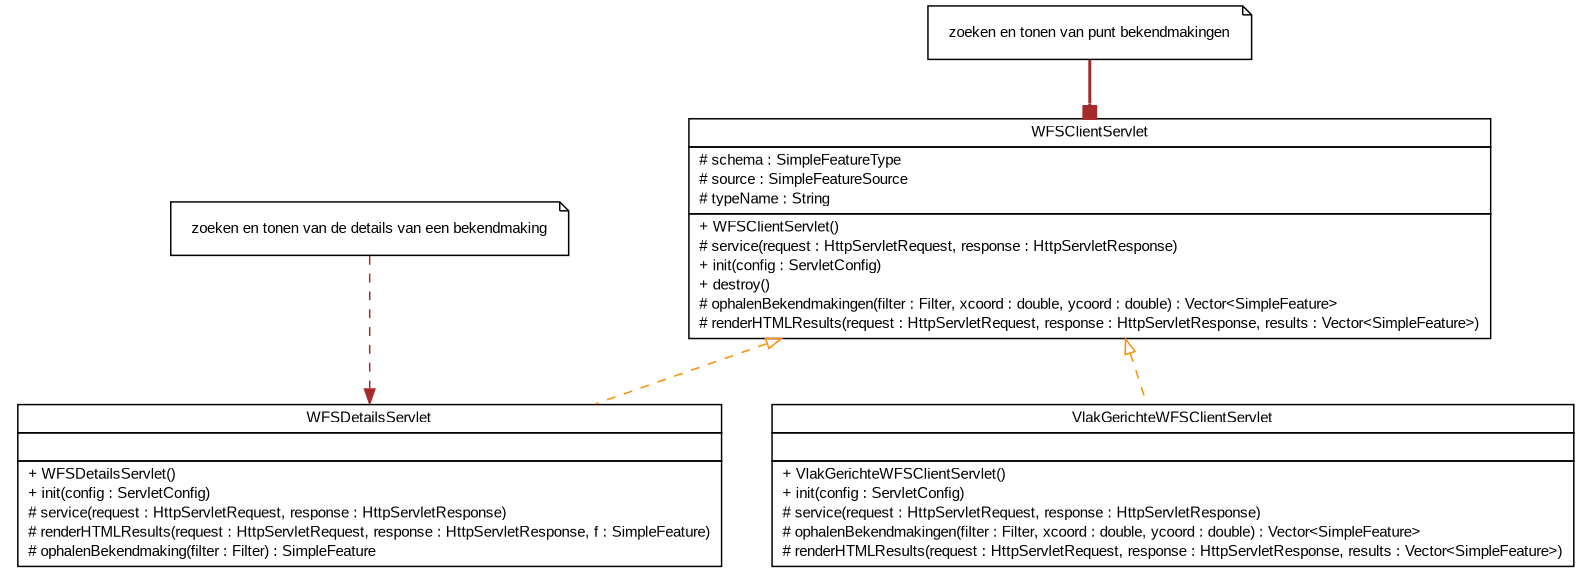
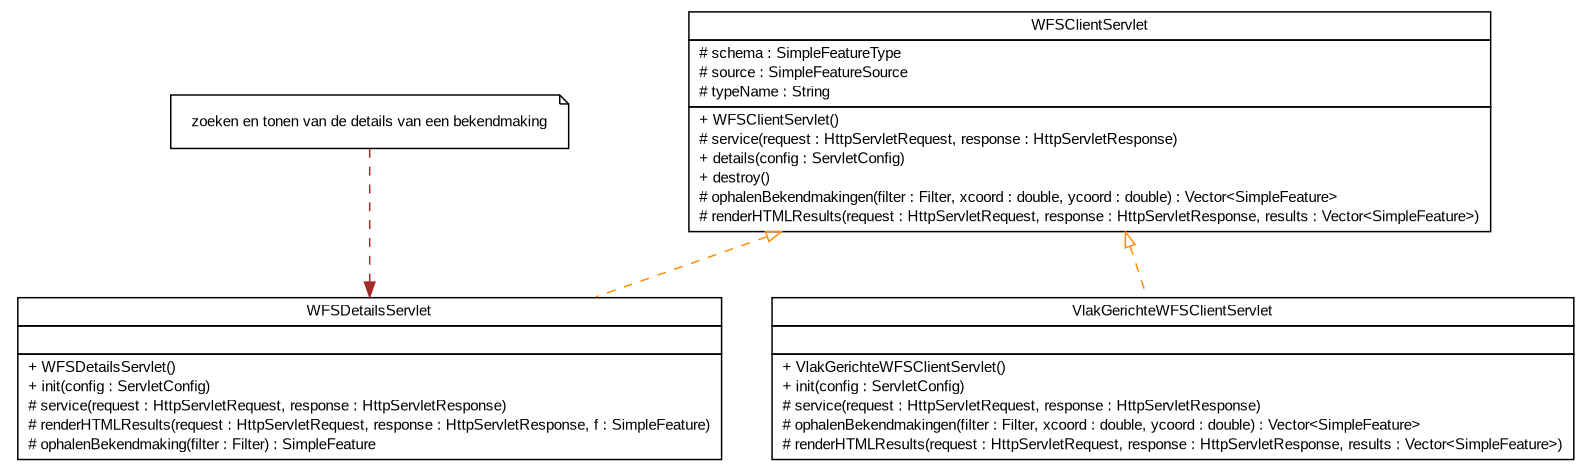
node "zoeken en tonen van punt bekendmakingen": removed
node "WFSClientServlet": text "+ init(config : ServletConfig)" -> "+ details(config : ServletConfig)"
